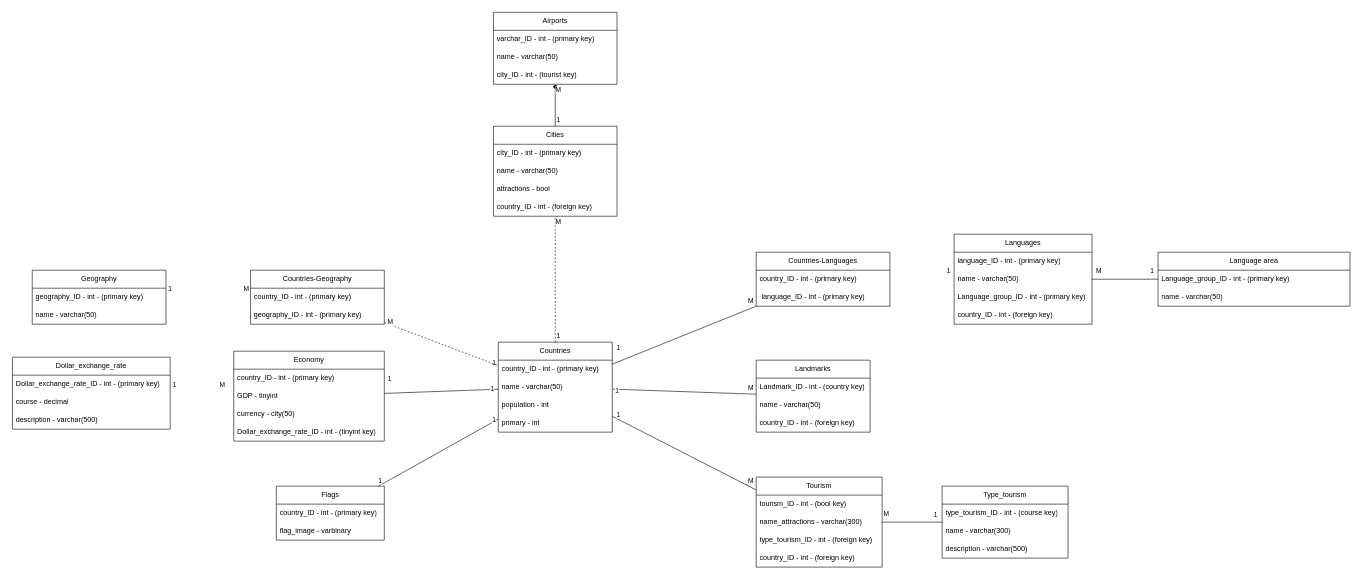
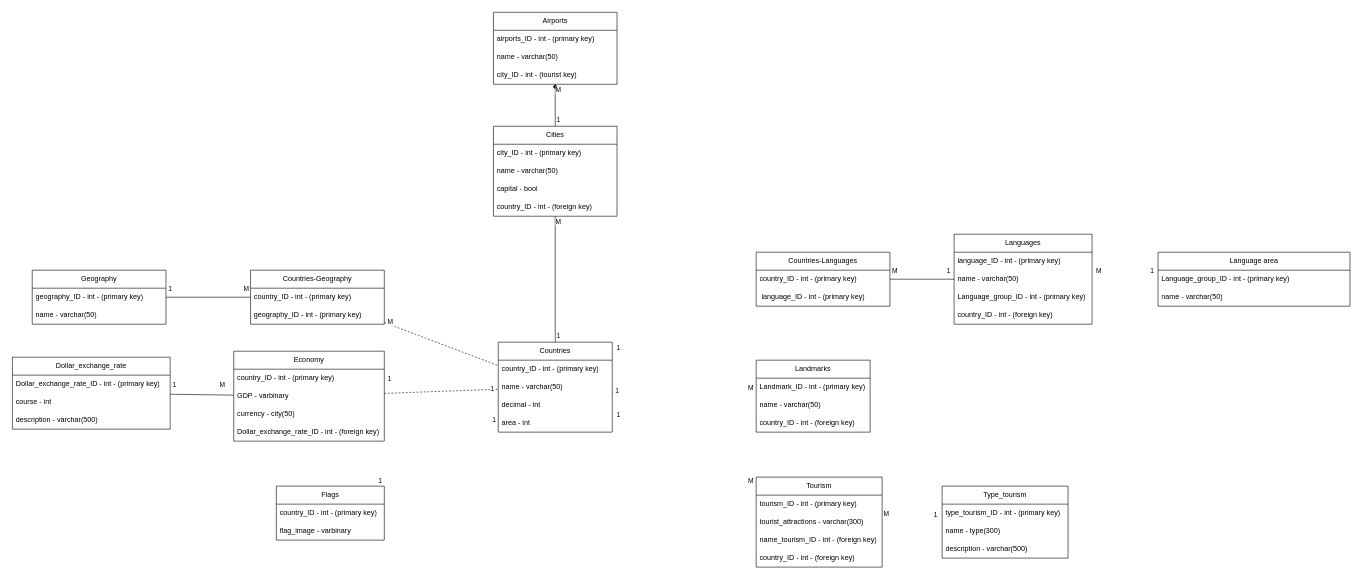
node "varchar_ID - int - (primary key)": label "varchar_ID - int - (primary key)" -> "airports_ID - int - (primary key)"
node "attractions - bool": label "attractions - bool" -> "capital - bool"
edge "Countries-Languages" -- "Languages": added, label "M"
edge "Languages" -- "Language area": removed
edge "Cities" -- "Countries": style dashed -> solid
edge "Geography" -- "Countries-Geography": added
edge "Countries-Languages" -- "Countries": removed, labels "M", "1"
node "Landmark_ID - int - (country key)": label "Landmark_ID - int - (country key)" -> "Landmark_ID - int - (primary key)"
edge "Countries" -- "Economy": style solid -> dashed
edge "Countries" -- "Landmarks": removed
edge "Dollar_exchange_rate" -- "Economy": added
node "GDP - tinyint": label "GDP - tinyint" -> "GDP - varbinary"
node "course - decimal": label "course - decimal" -> "course - int"
node "population - int": label "population - int" -> "decimal - int"
node "primary - int": label "primary - int" -> "area - int"
node "Dollar_exchange_rate_ID - int - (tinyint key)": label "Dollar_exchange_rate_ID - int - (tinyint key)" -> "Dollar_exchange_rate_ID - int - (foreign key)"
edge "Countries" -- "Flags": removed
edge "Countries" -- "Tourism": removed
node "tourism_ID - int - (bool key)": label "tourism_ID - int - (bool key)" -> "tourism_ID - int - (primary key)"
node "type_tourism_ID - int - (course key)": label "type_tourism_ID - int - (course key)" -> "type_tourism_ID - int - (primary key)"
node "name_attractions - varchar(300)": label "name_attractions - varchar(300)" -> "tourist_attractions - varchar(300)"
edge "Tourism" -- "Type_tourism": removed
node "name - varchar(300)": label "name - varchar(300)" -> "name - type(300)"
node "type_tourism_ID - int - (foreign key)": label "type_tourism_ID - int - (foreign key)" -> "name_tourism_ID - int - (foreign key)"
